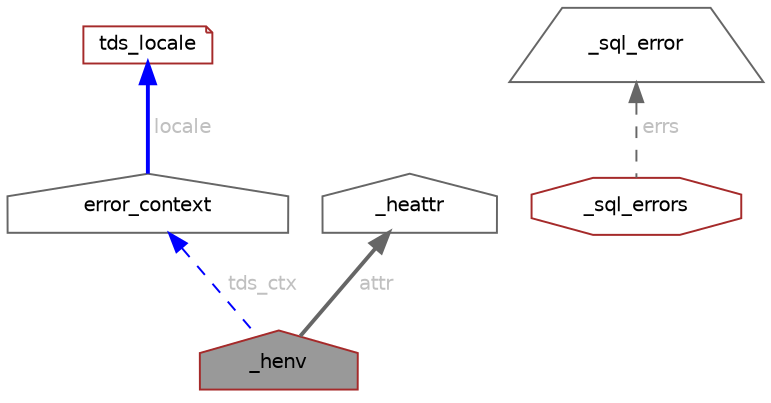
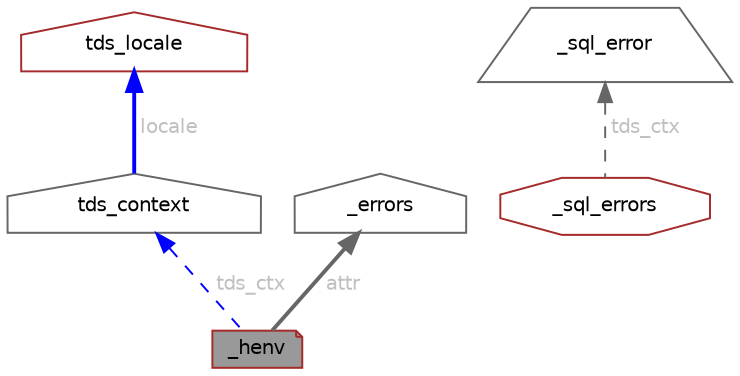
node "tds_locale": shape note -> house
edge "_sql_errors" -> "_sql_error": label " errs" -> " tds_ctx"
node "error_context": label "error_context" -> "tds_context"
node "_heattr": label "_heattr" -> "_errors"
node "_henv": shape house -> note
